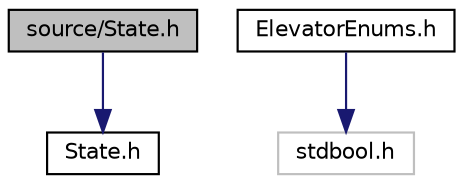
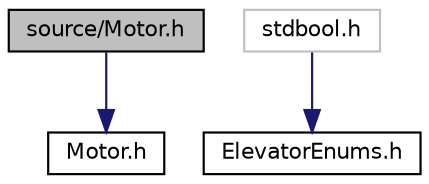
node "source/State.h": label "source/State.h" -> "source/Motor.h"
edge "ElevatorEnums.h" -> "stdbool.h": reversed
node "State.h": label "State.h" -> "Motor.h"
